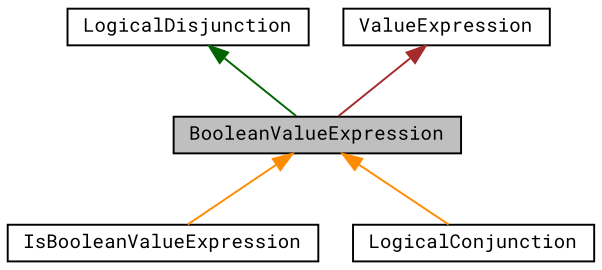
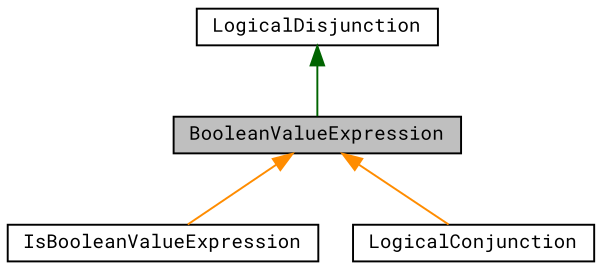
node "ValueExpression": removed
